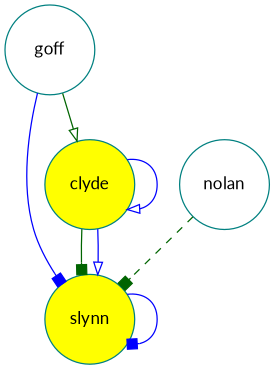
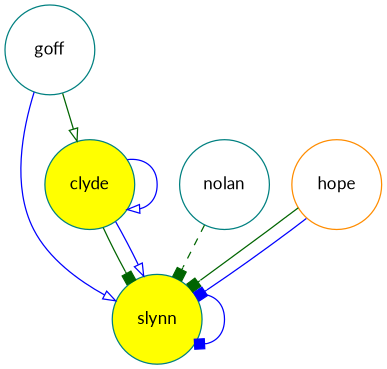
node "hope": added
edge "goff" -> "slynn": arrowhead box -> onormal
